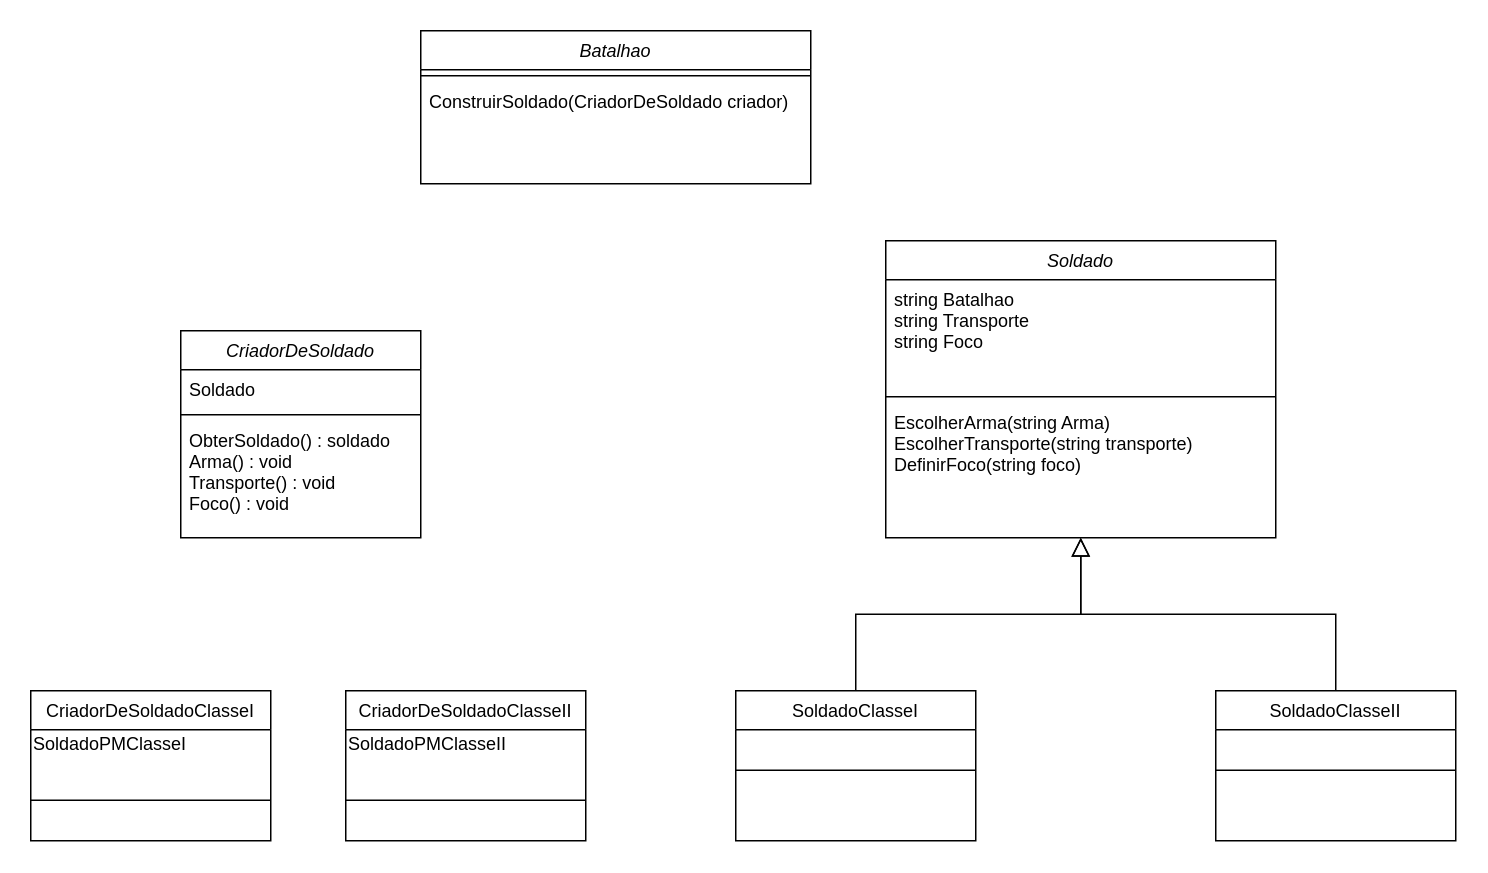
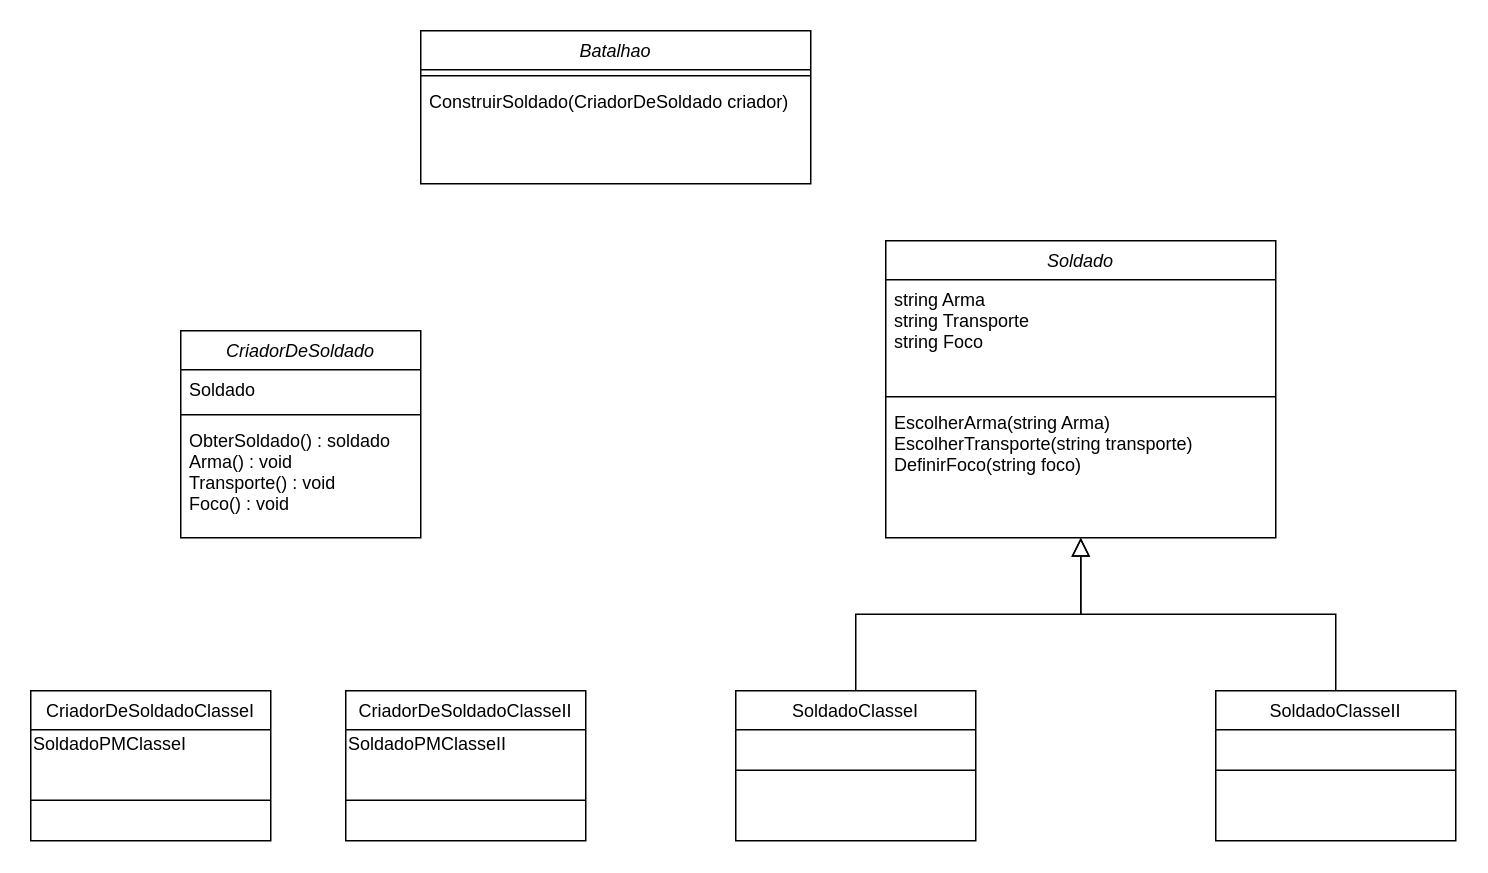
node "string Batalhao string Transporte string Foco": label "string Batalhao string Transporte string Foco" -> "string Arma string Transporte string Foco"
